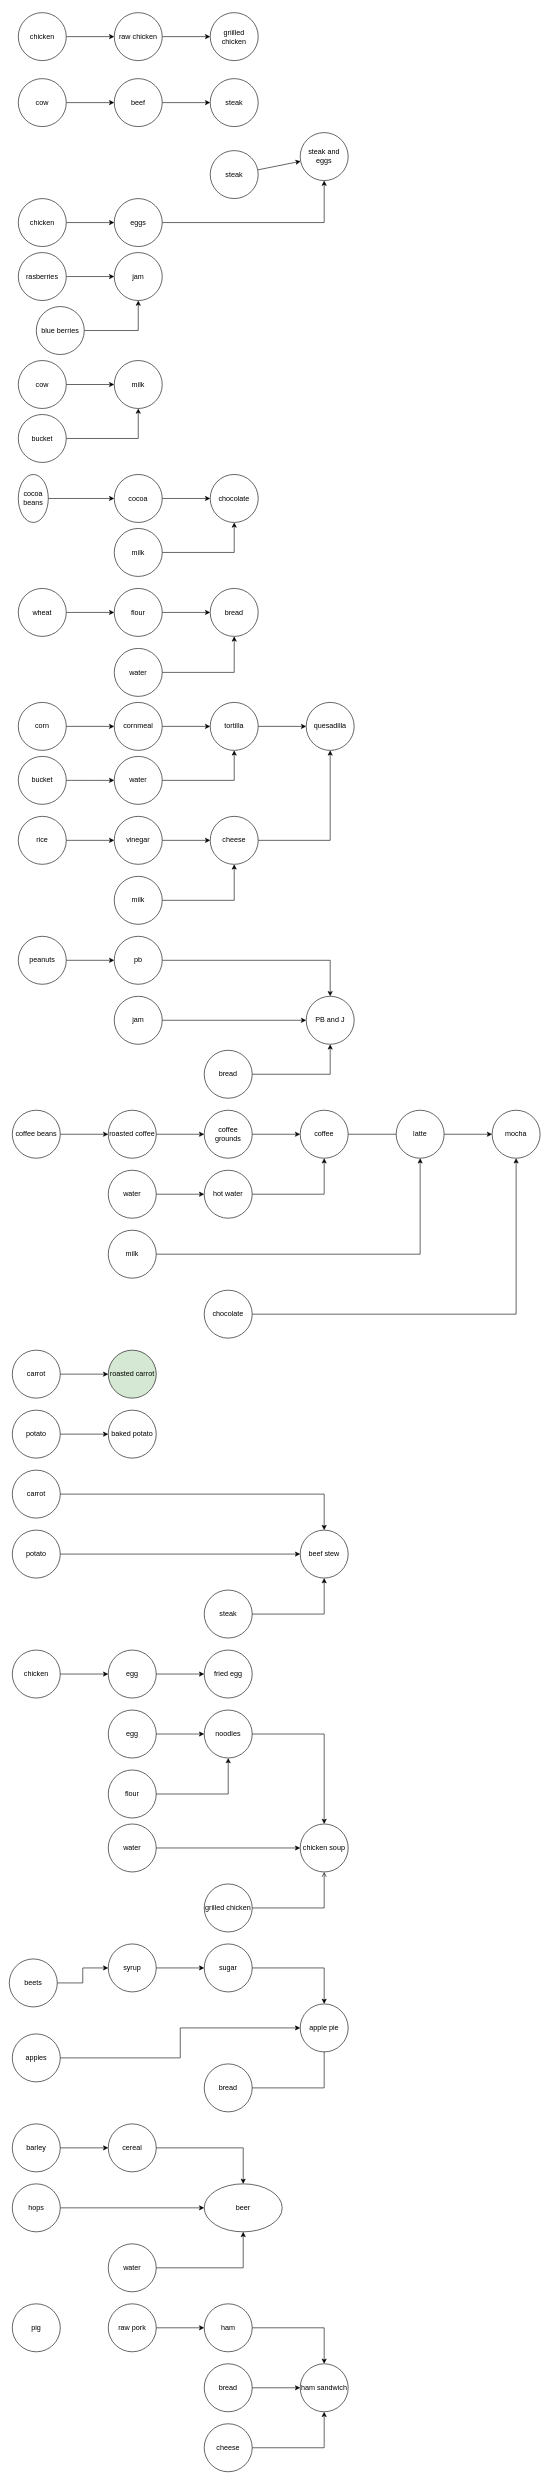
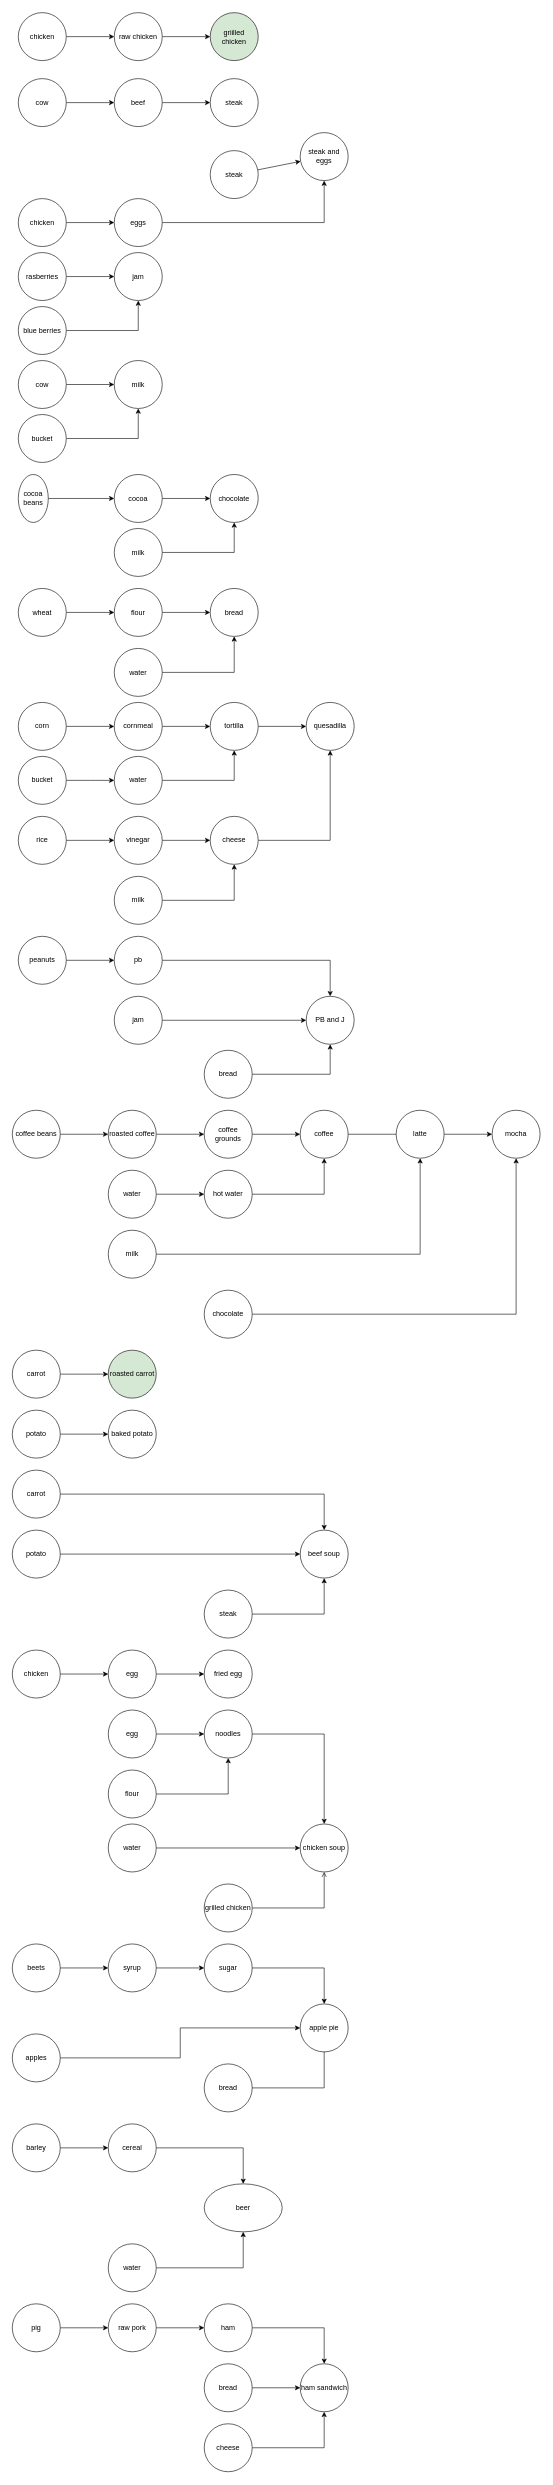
node "griilled chicken": fillcolor #ffffff -> #d5e8d4
node "blue berries": moved (60, 330) -> (42, 330)
node "beef stew": label "beef stew" -> "beef soup"
node "beets": moved (33, 1983) -> (36, 1968)
node "hops": removed
edge "hops" -> "beer": removed
edge "pig" -> "raw pork": added
